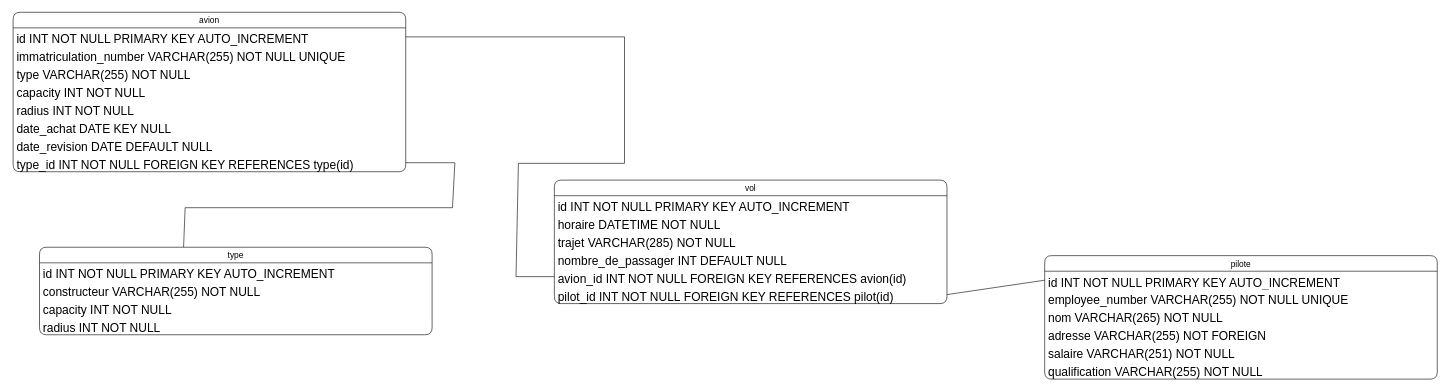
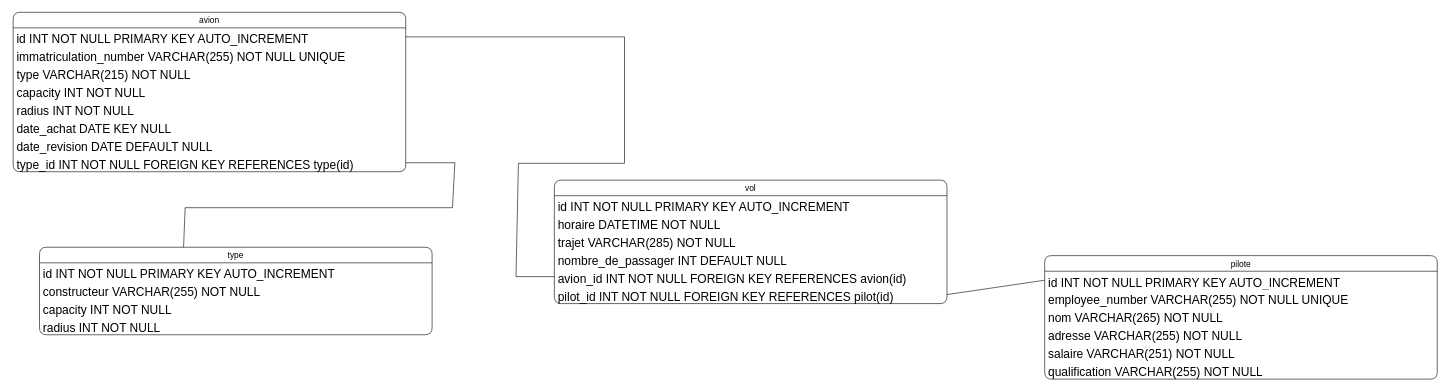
node "type VARCHAR(255) NOT NULL": label "type VARCHAR(255) NOT NULL" -> "type VARCHAR(215) NOT NULL"
node "adresse VARCHAR(255) NOT FOREIGN": label "adresse VARCHAR(255) NOT FOREIGN" -> "adresse VARCHAR(255) NOT NULL"
